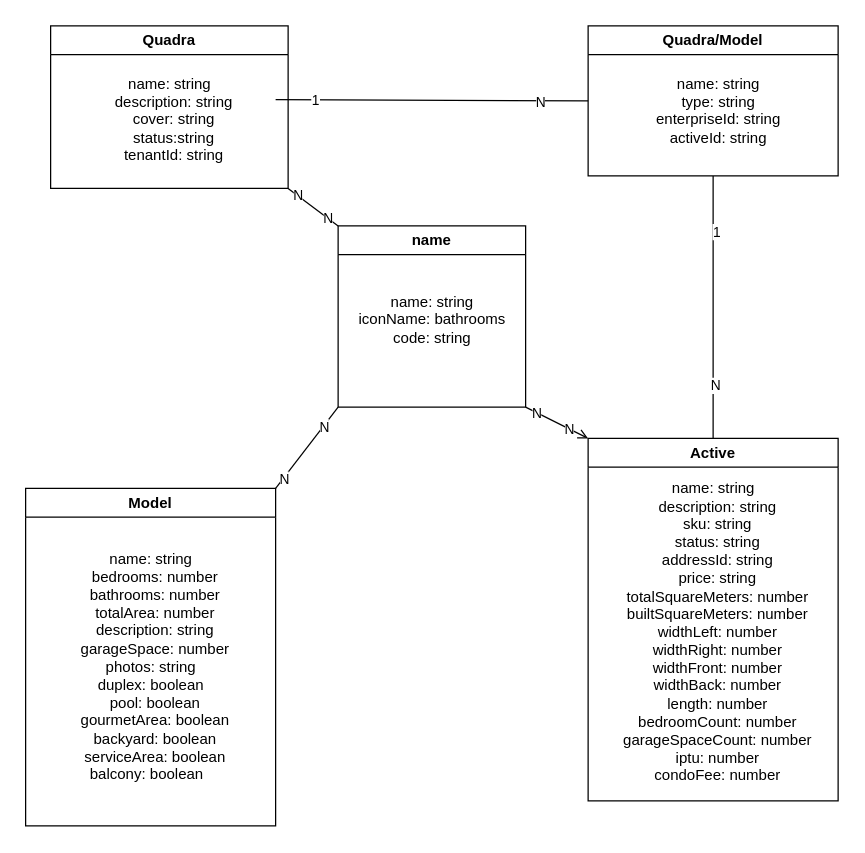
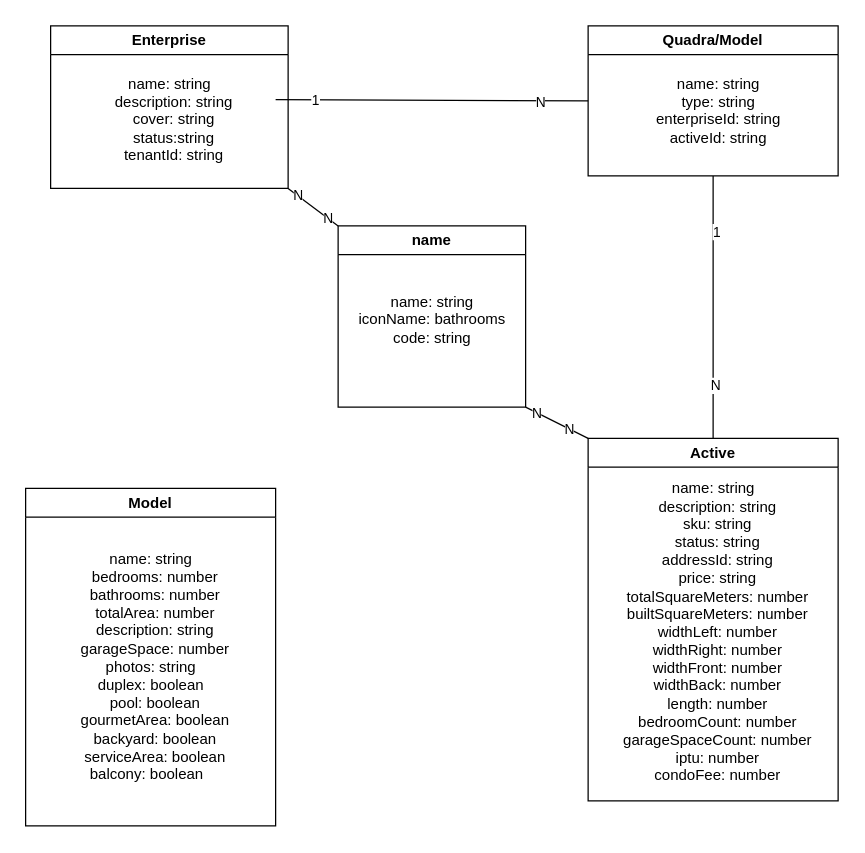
node "Quadra": label "Quadra" -> "Enterprise"
edge "name" -> "Active": arrowhead open -> none
edge "name" -- "Model": removed, labels "N", "N"
